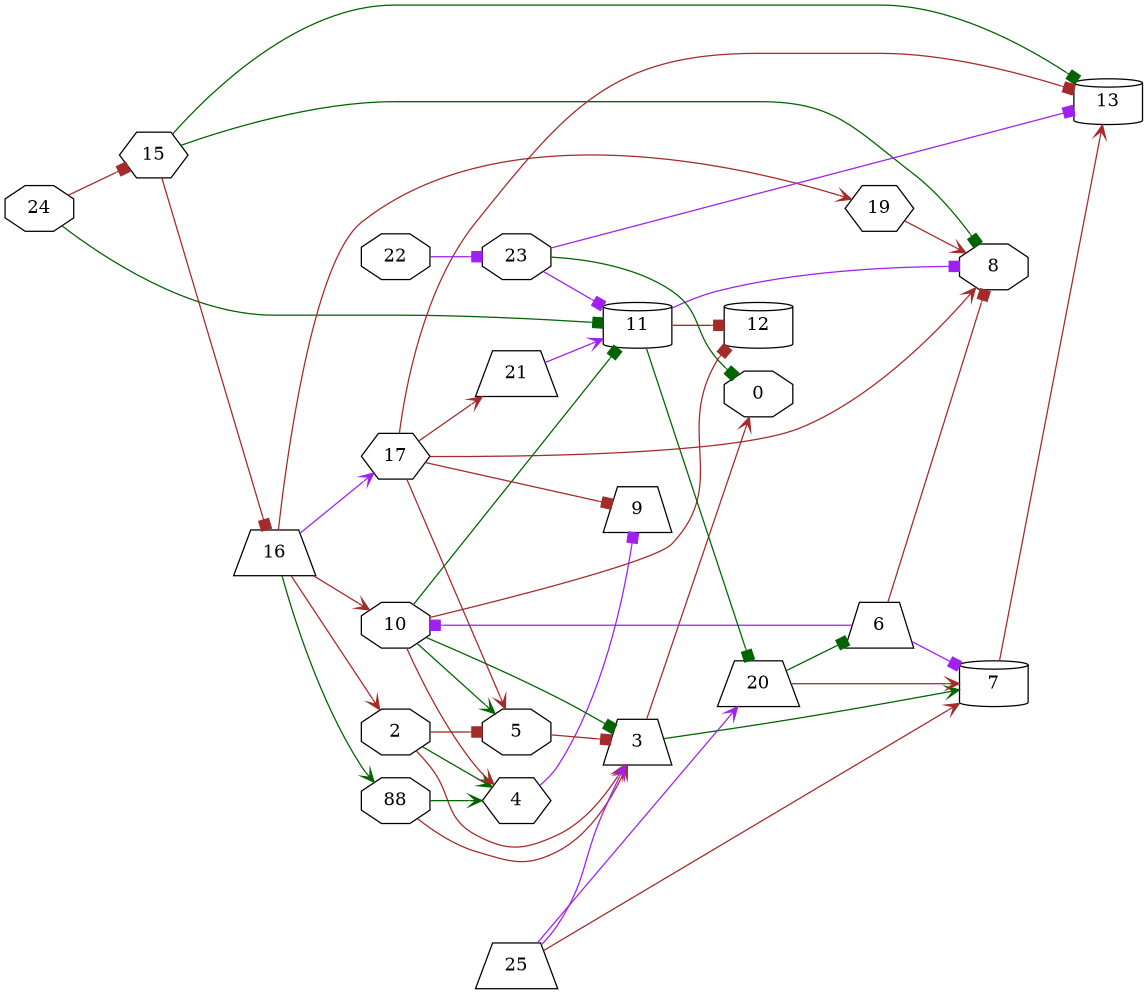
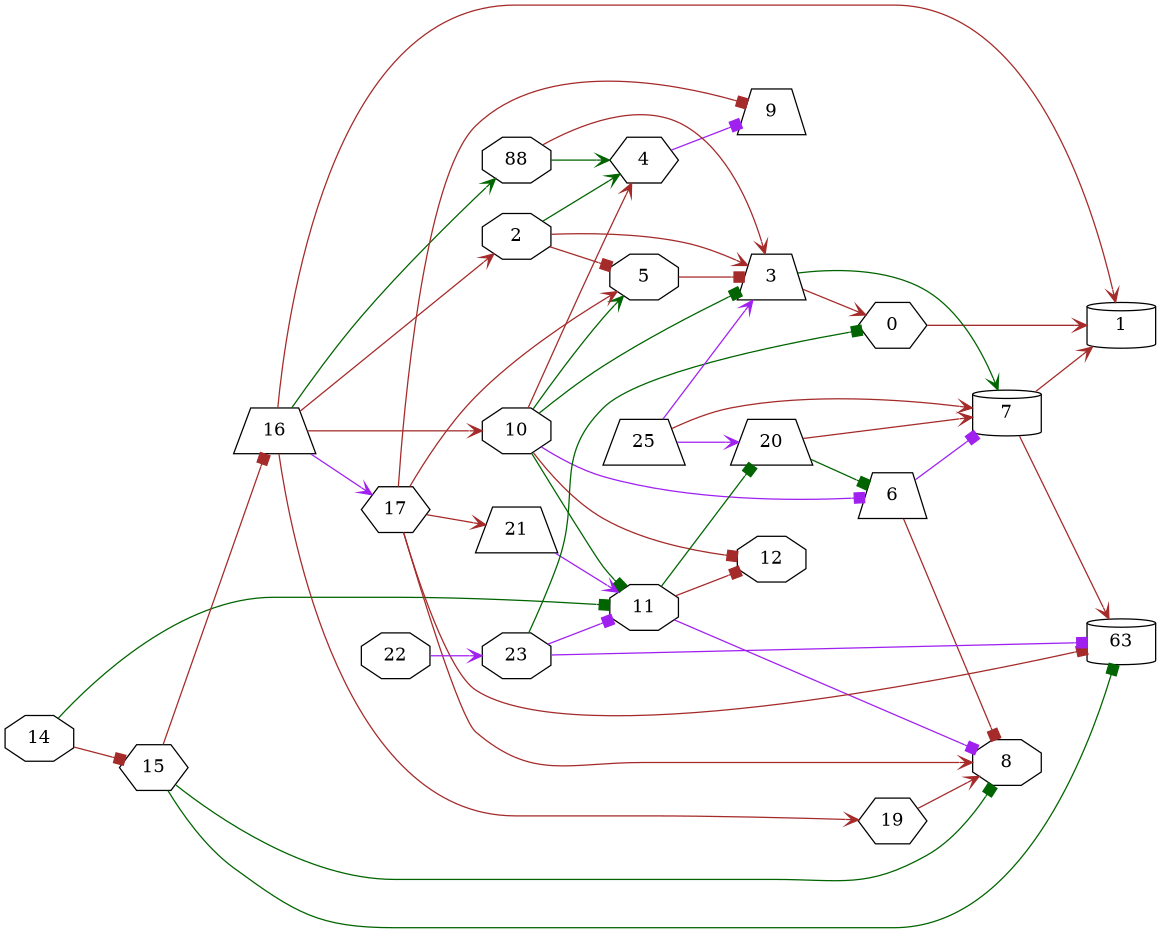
node "13": label "13" -> "63"
node "24": label "24" -> "14"
edge "22" -> "23": arrowhead box -> vee
node "11": shape cylinder -> octagon
node "12": shape cylinder -> octagon
node "1": added
node "0": shape octagon -> hexagon
edge "6" -> "10": reversed
